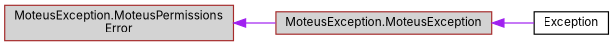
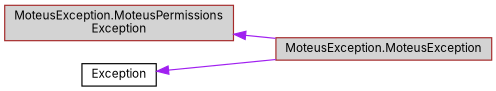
node "MoteusException.MoteusPermissions Error": label "MoteusException.MoteusPermissions Error" -> "MoteusException.MoteusPermissions Exception"
edge "Exception" -> "MoteusException.MoteusException": reversed
